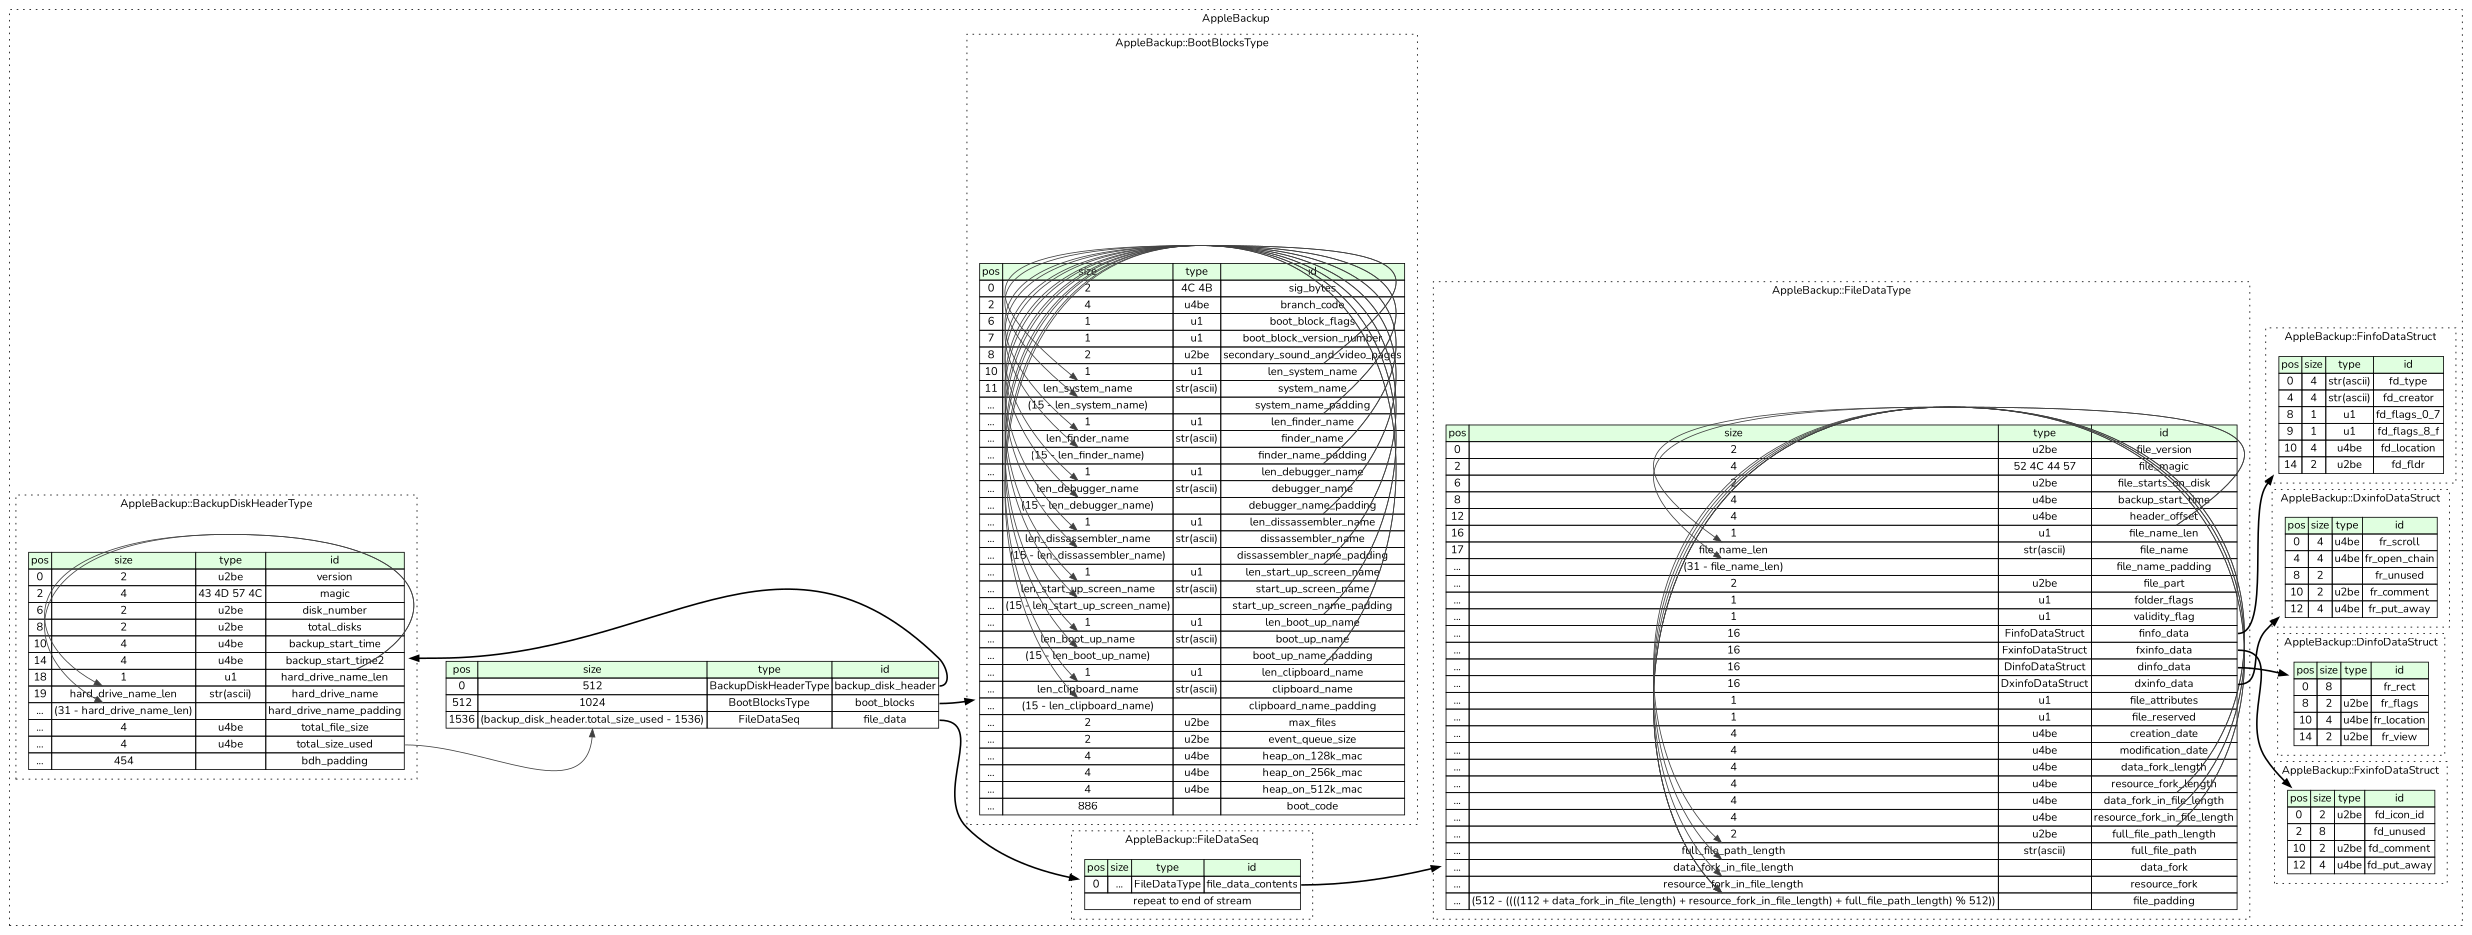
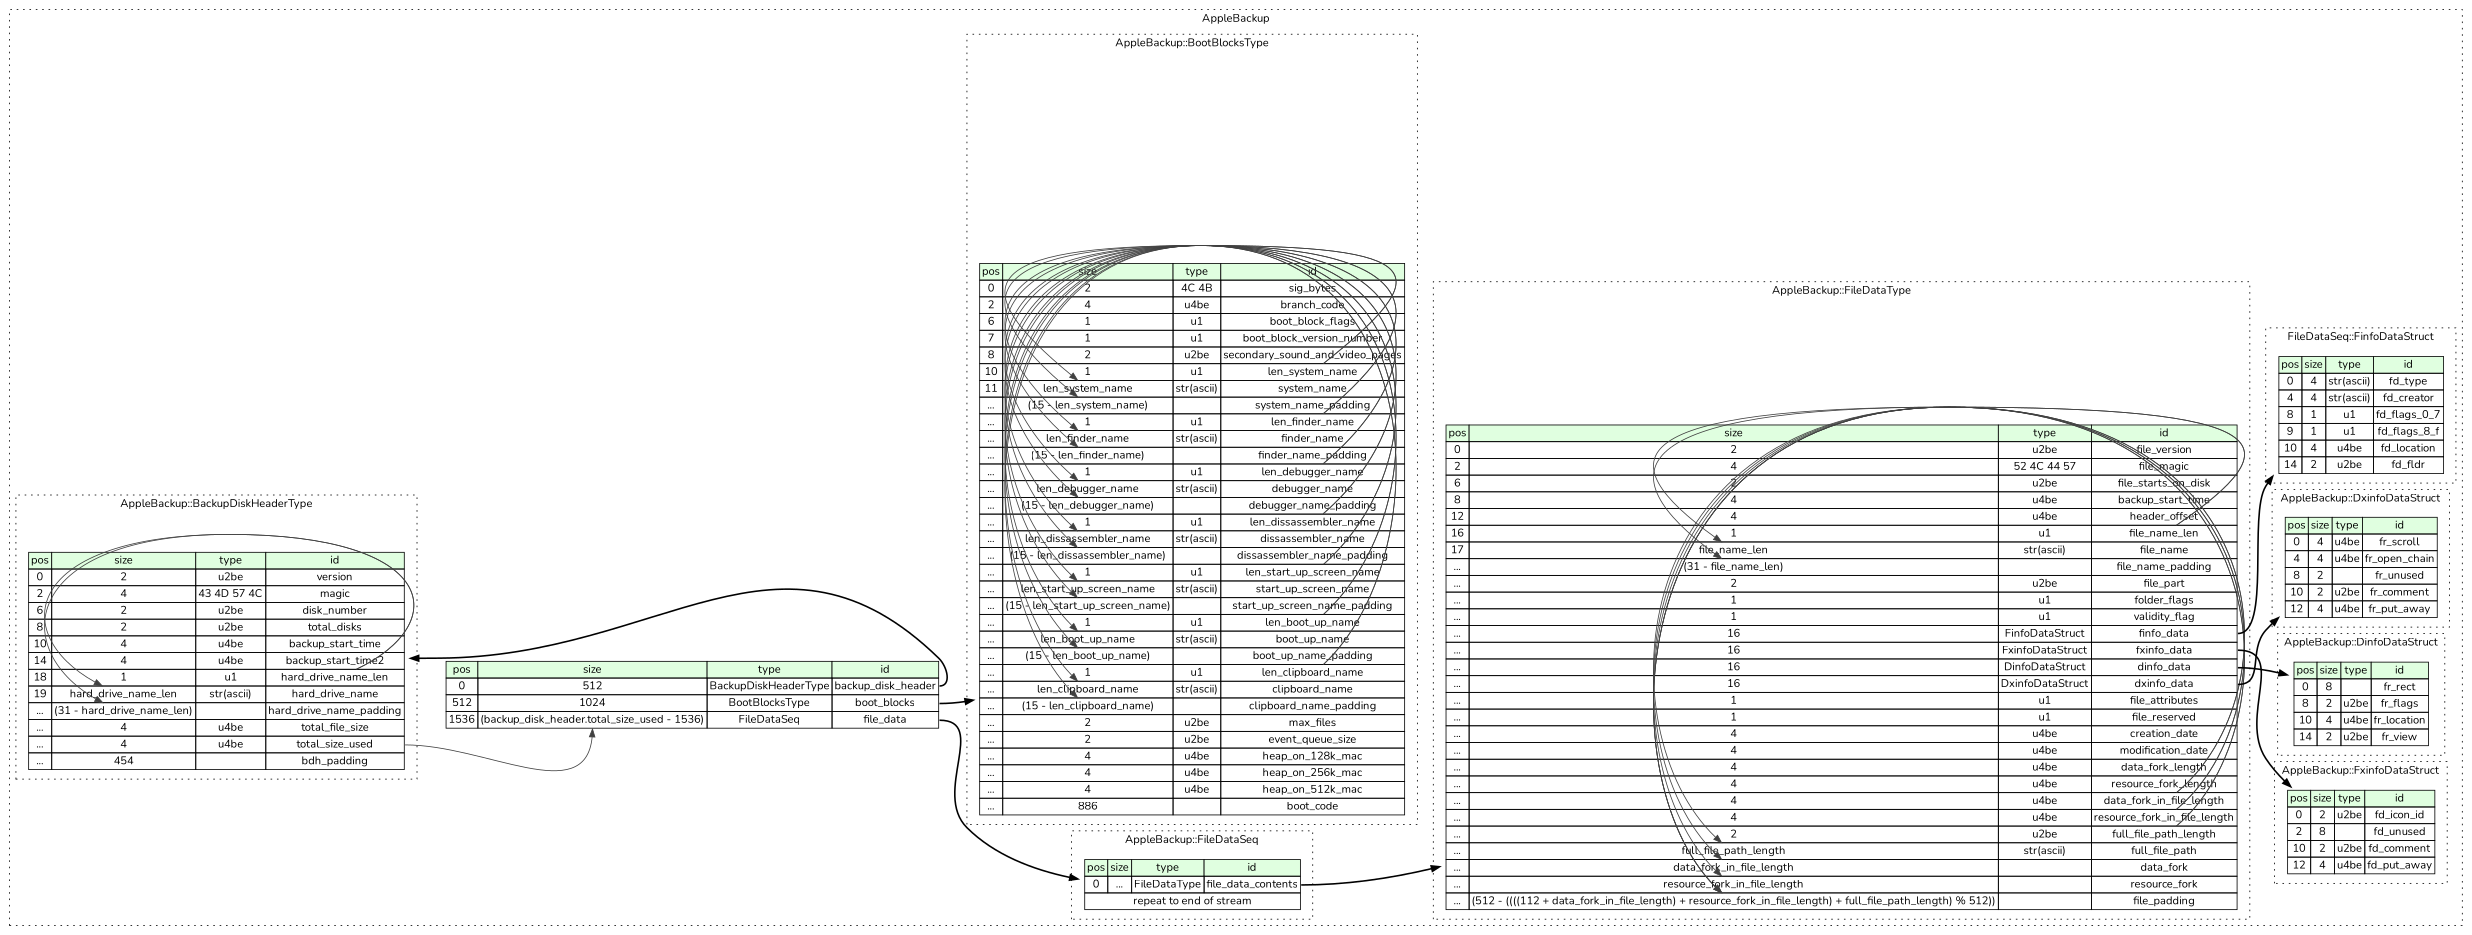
cluster "AppleBackup::FinfoDataStruct": label "AppleBackup::FinfoDataStruct" -> "FileDataSeq::FinfoDataStruct"
